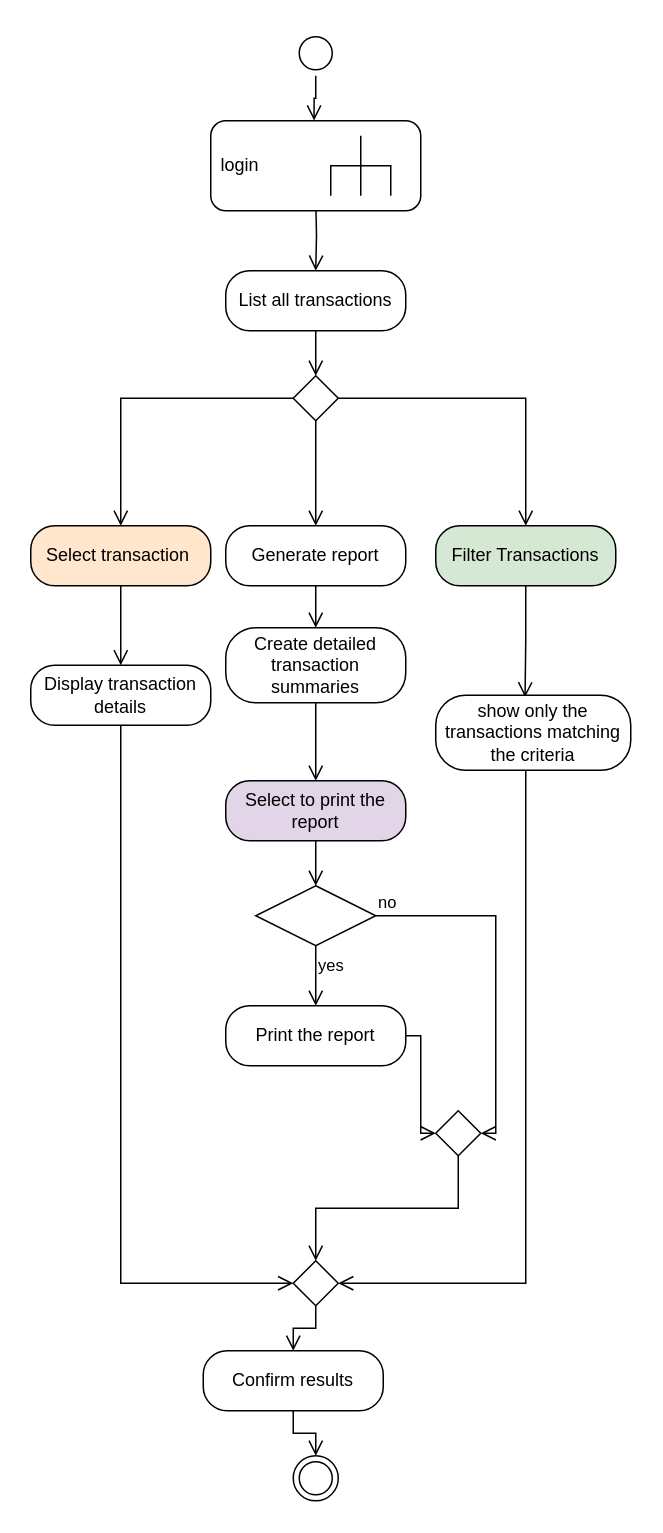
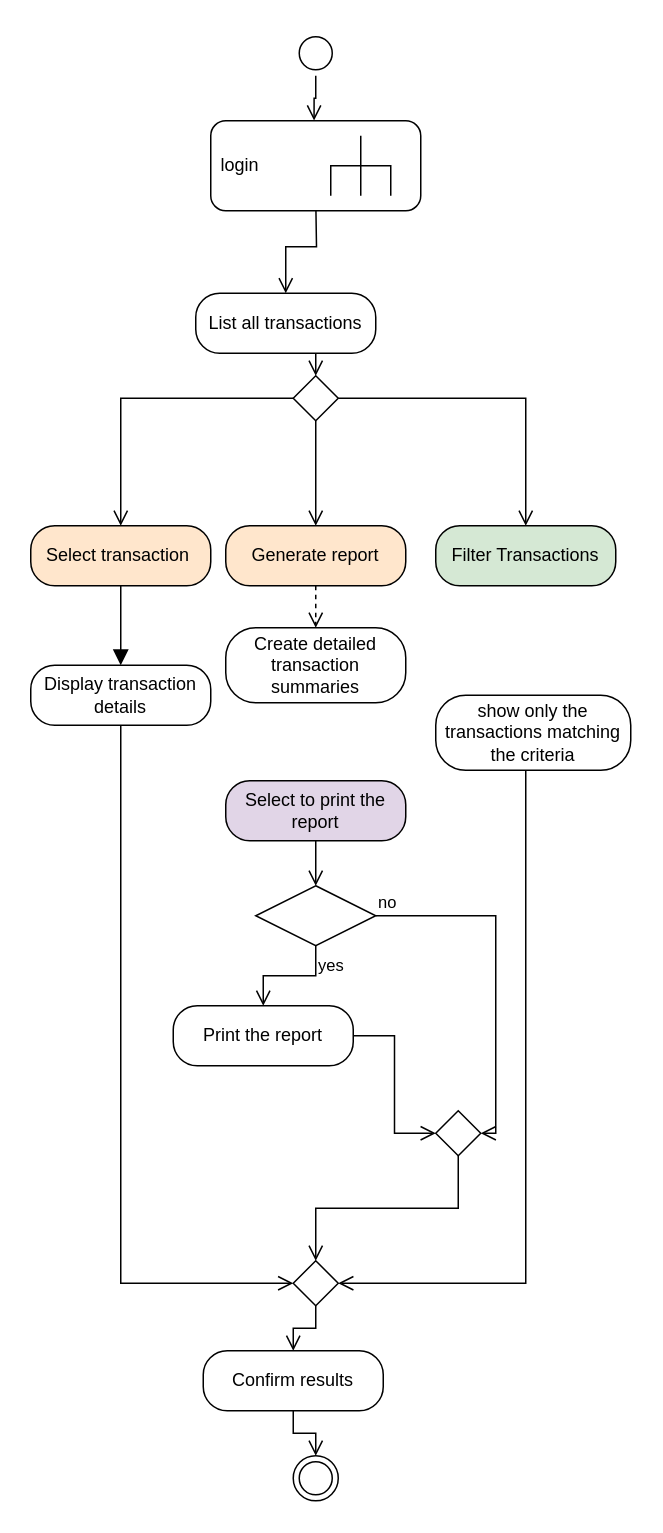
node "List all transactions": moved (316, 301) -> (286, 323)
node "Generate report": fillcolor #ffffff -> #ffe6cc
edge "Generate report" -> "Create detailed transaction summaries": style solid -> dashed
edge "Filter Transactions" -> "show only the transactions matching the criteria": removed
edge "Select transaction" -> "Display transaction details": arrowhead open -> block
edge "Create detailed transaction summaries" -> "Select to print the report": removed
node "Print the report": moved (316, 1036) -> (263, 1036)
